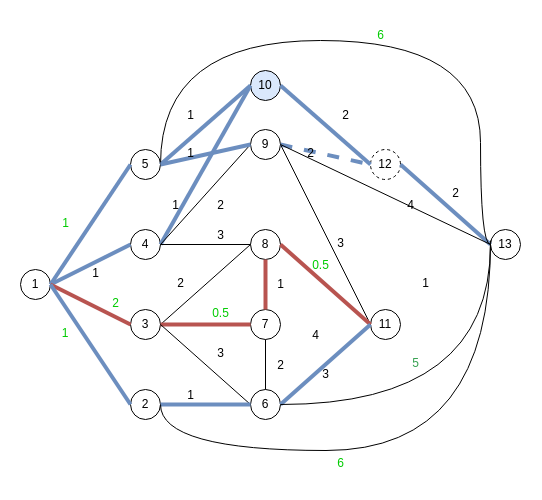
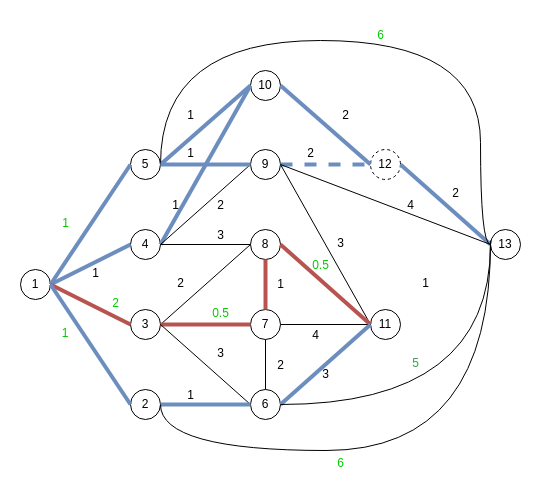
node "10": fillcolor #dae8fc -> #ffffff
node "9": moved (266, 145) -> (266, 165)
edge "7" -- "11": added
